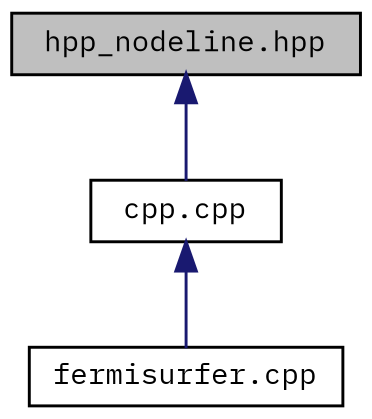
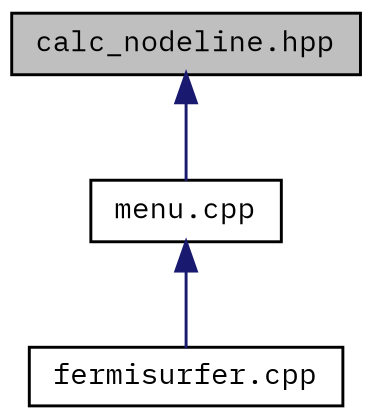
node "hpp_nodeline.hpp": label "hpp_nodeline.hpp" -> "calc_nodeline.hpp"
node "cpp.cpp": label "cpp.cpp" -> "menu.cpp"
